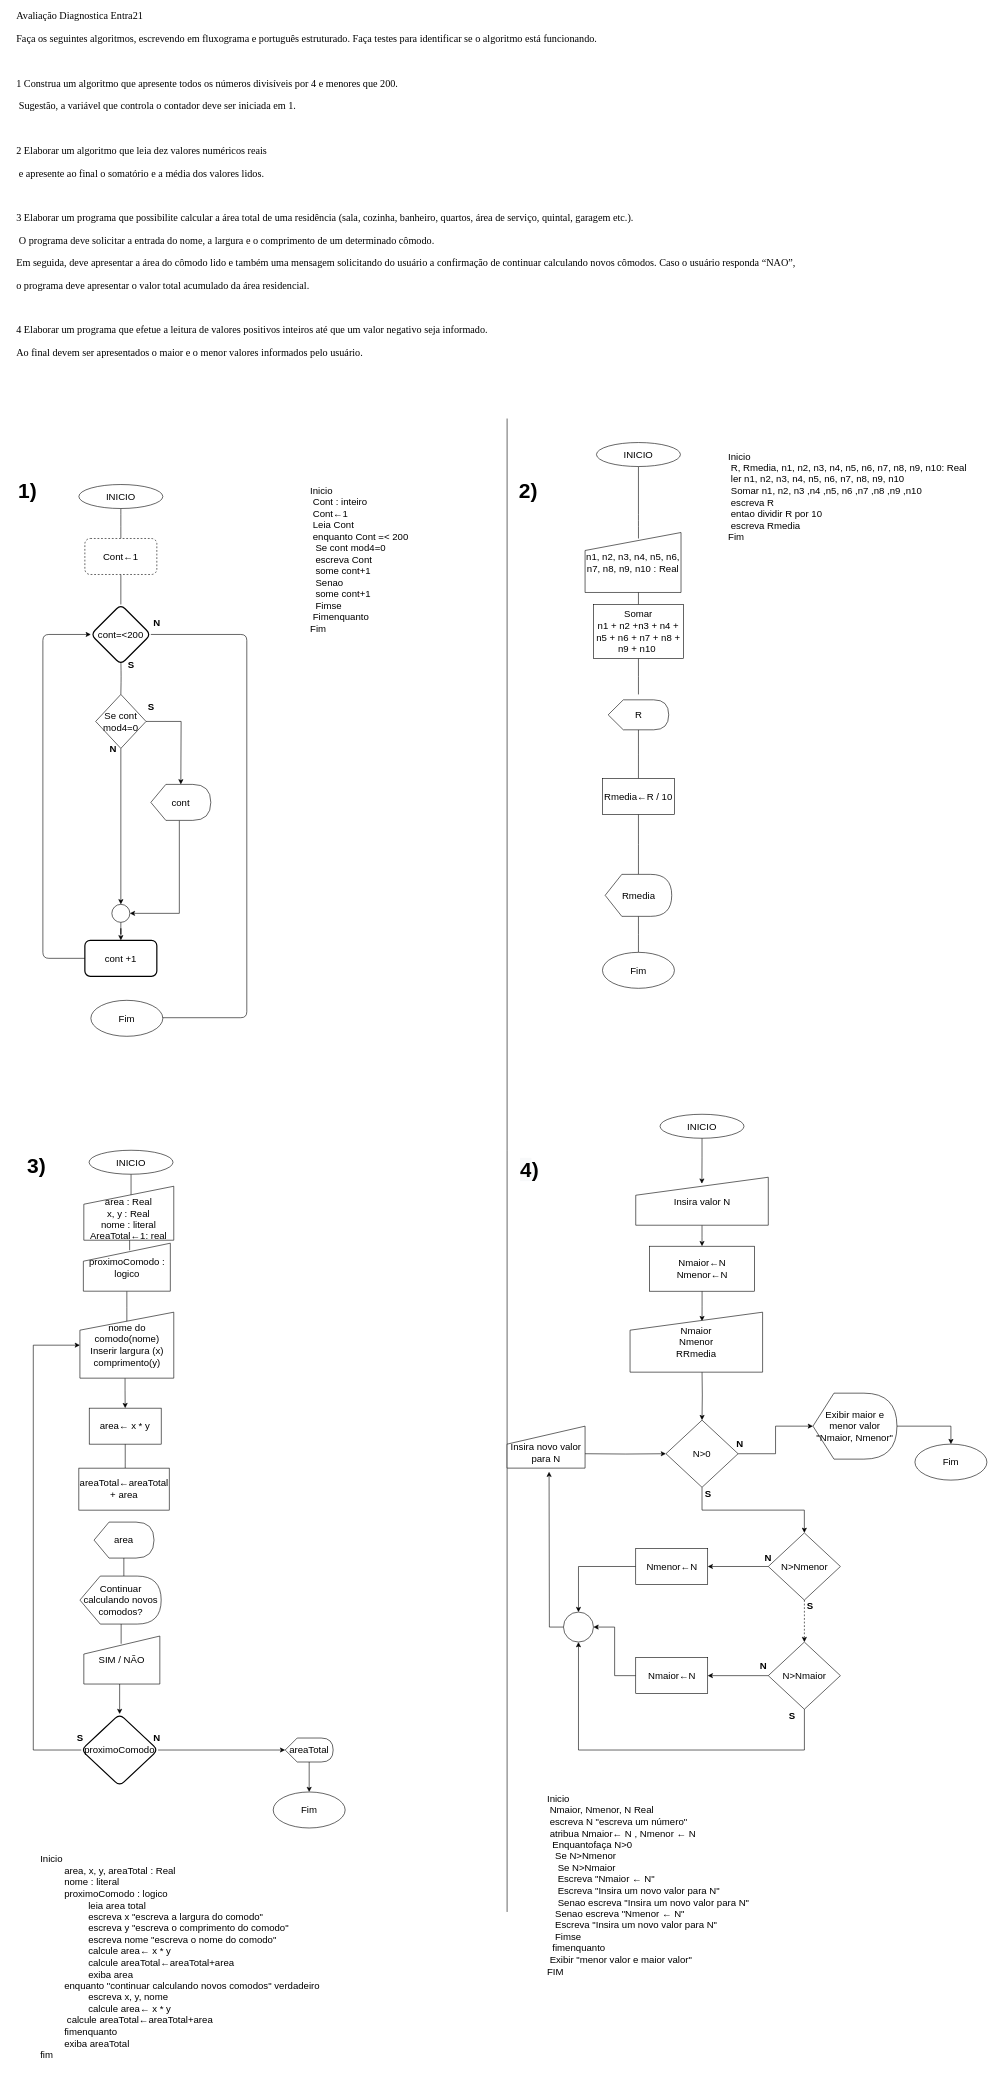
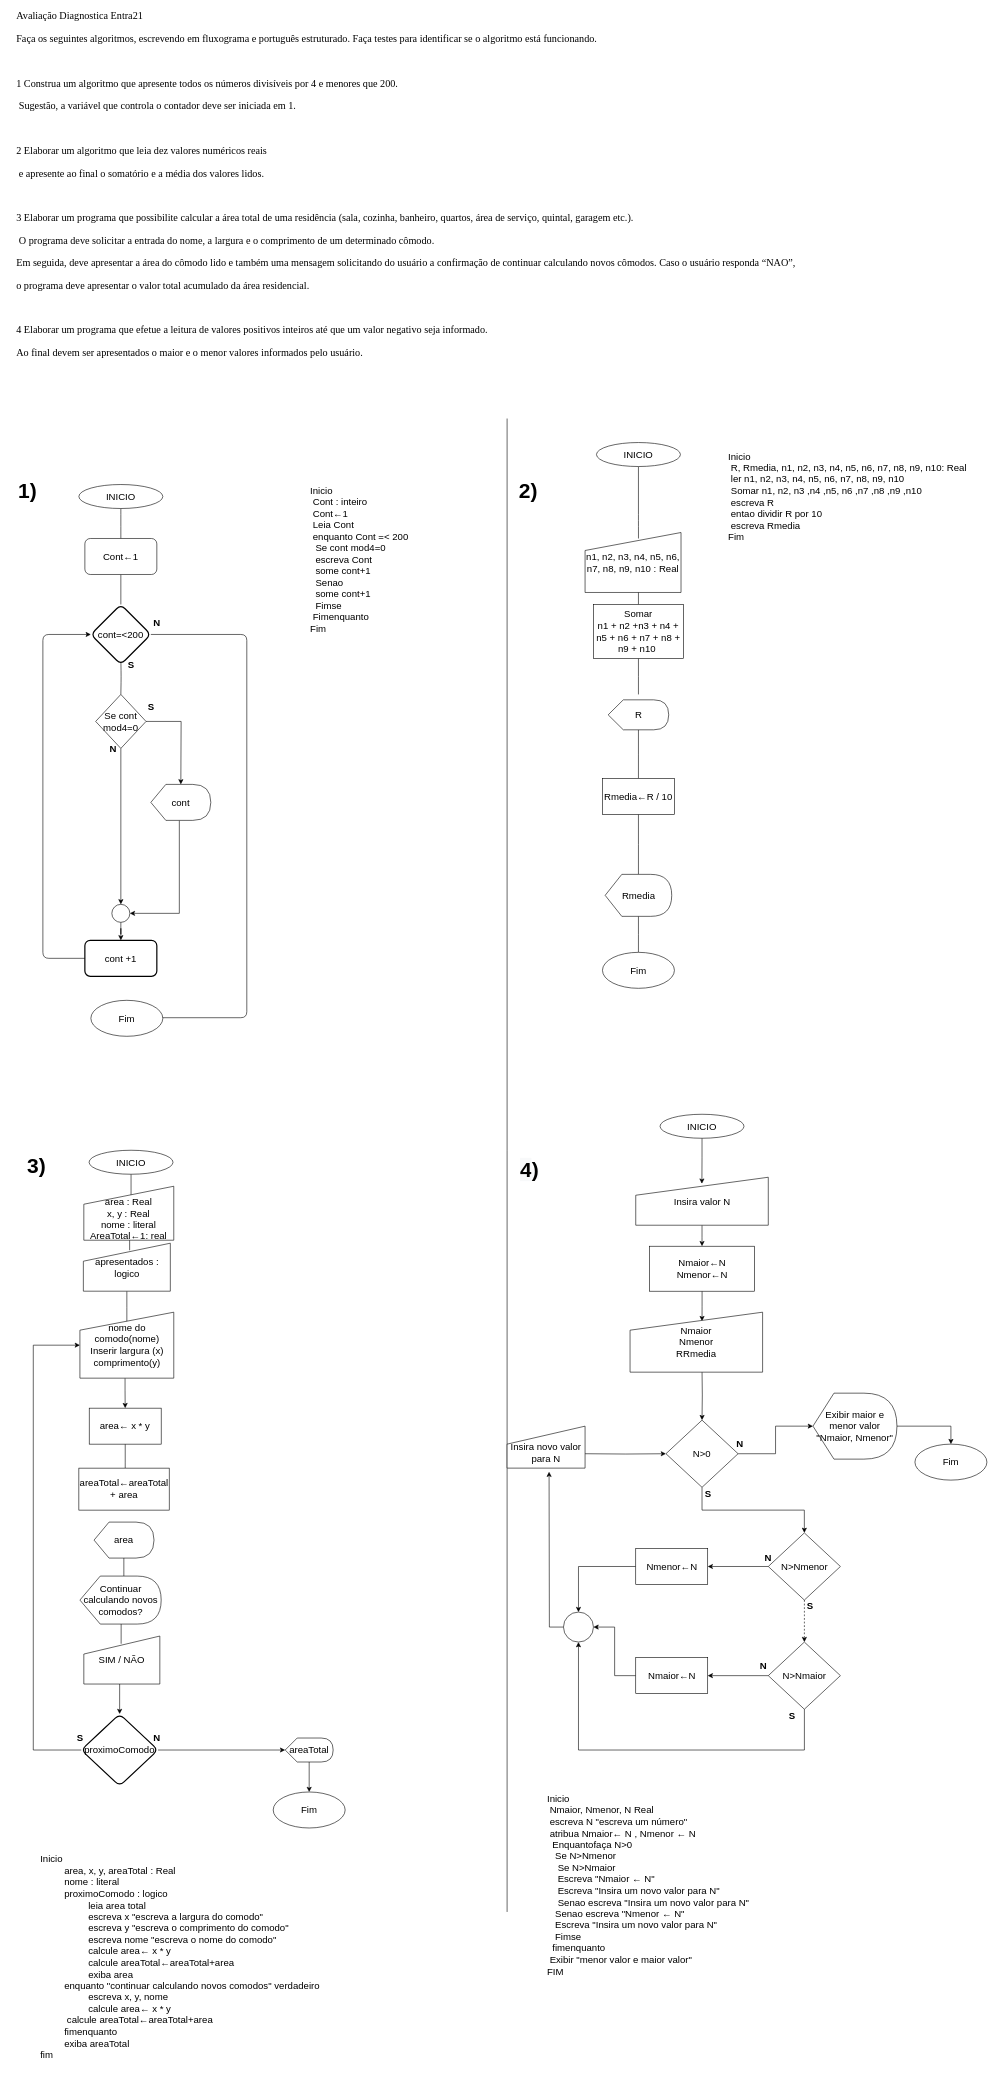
node "Cont←1": style dashed -> solid
node "proximoComodo : logico": label "proximoComodo : logico" -> "apresentados : logico"
